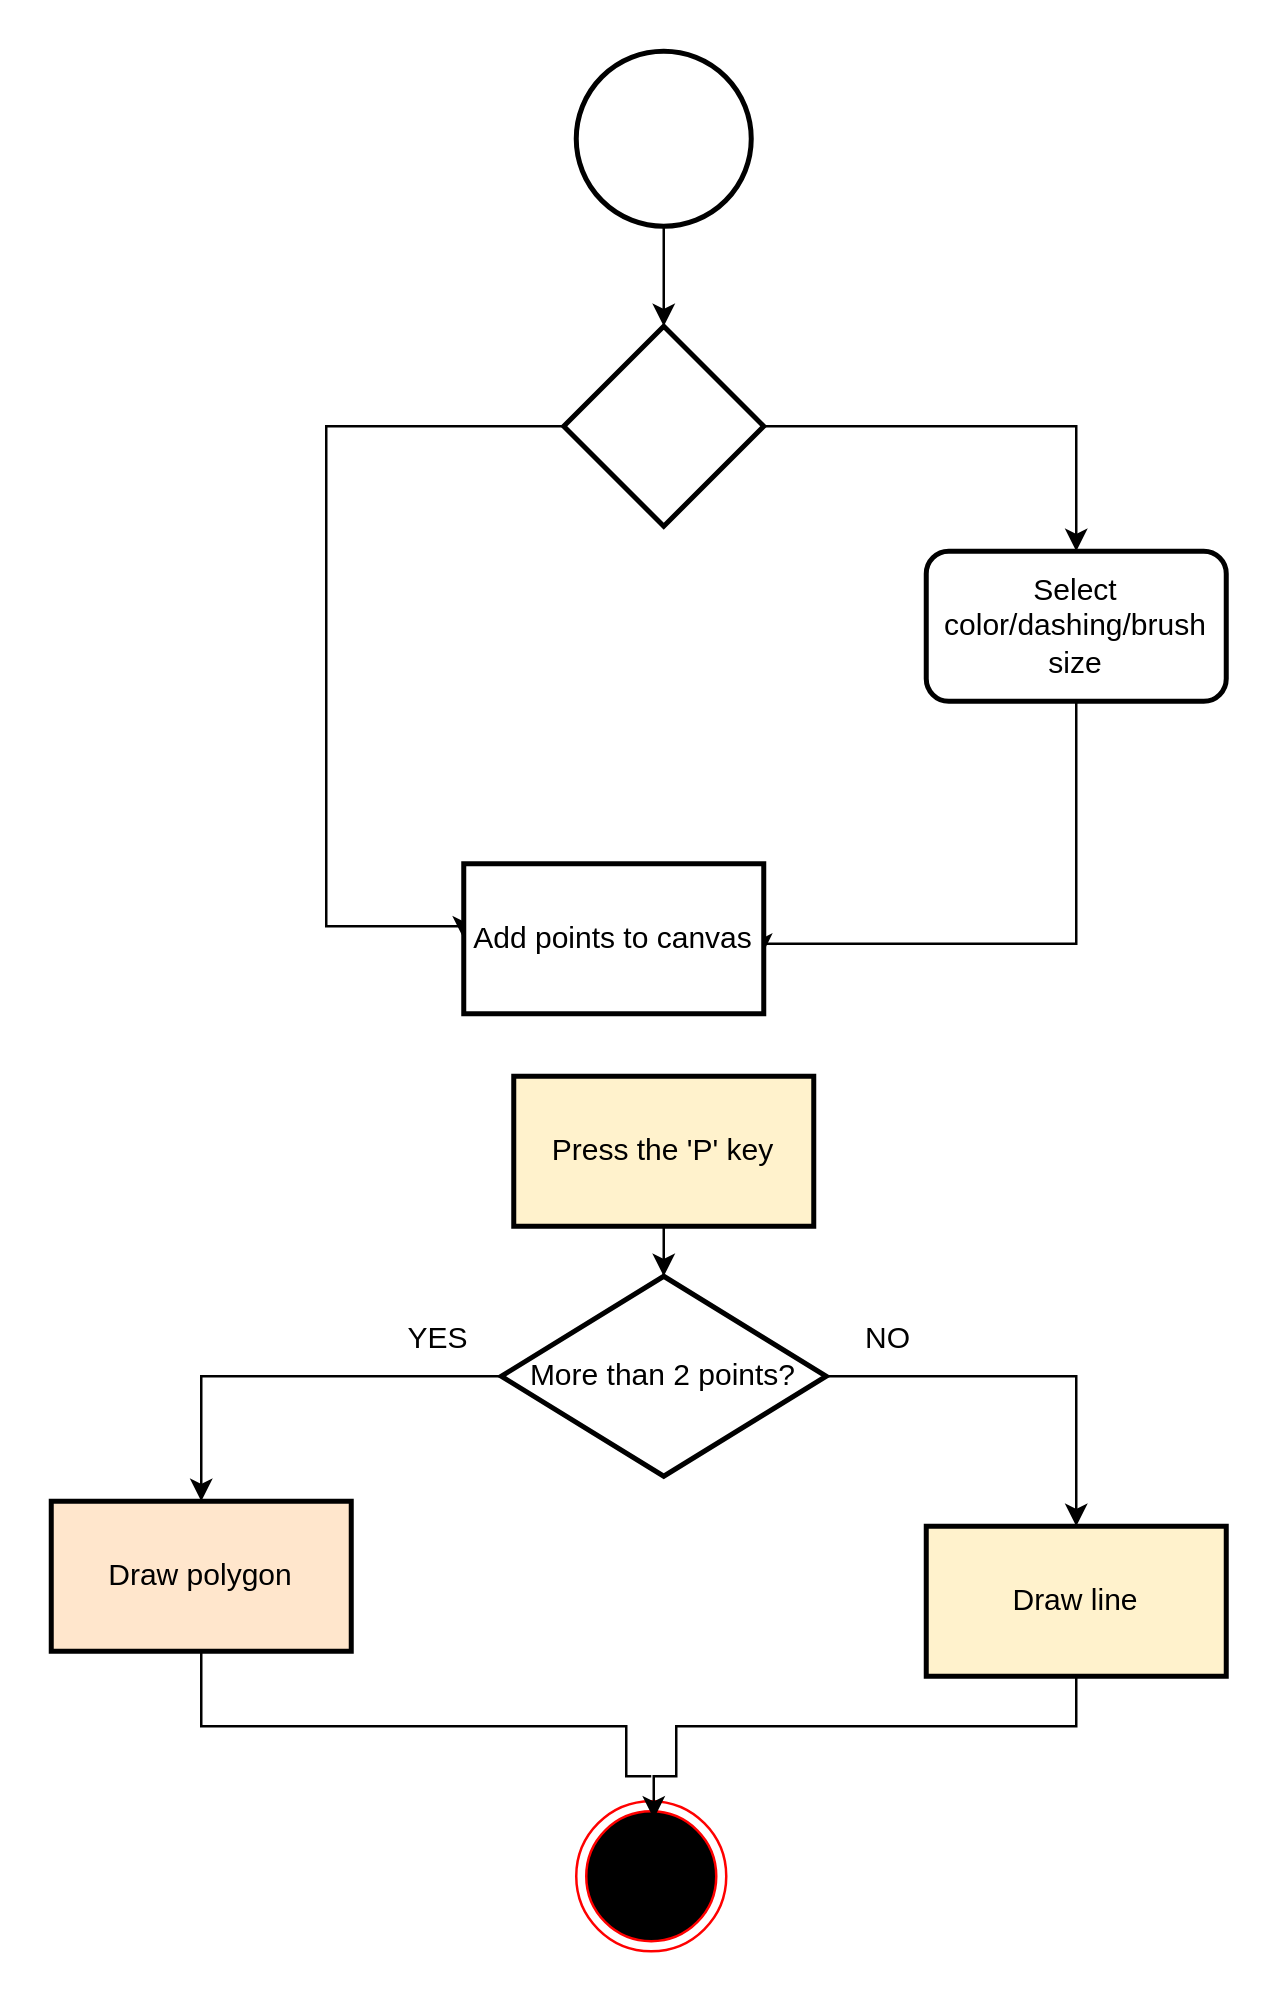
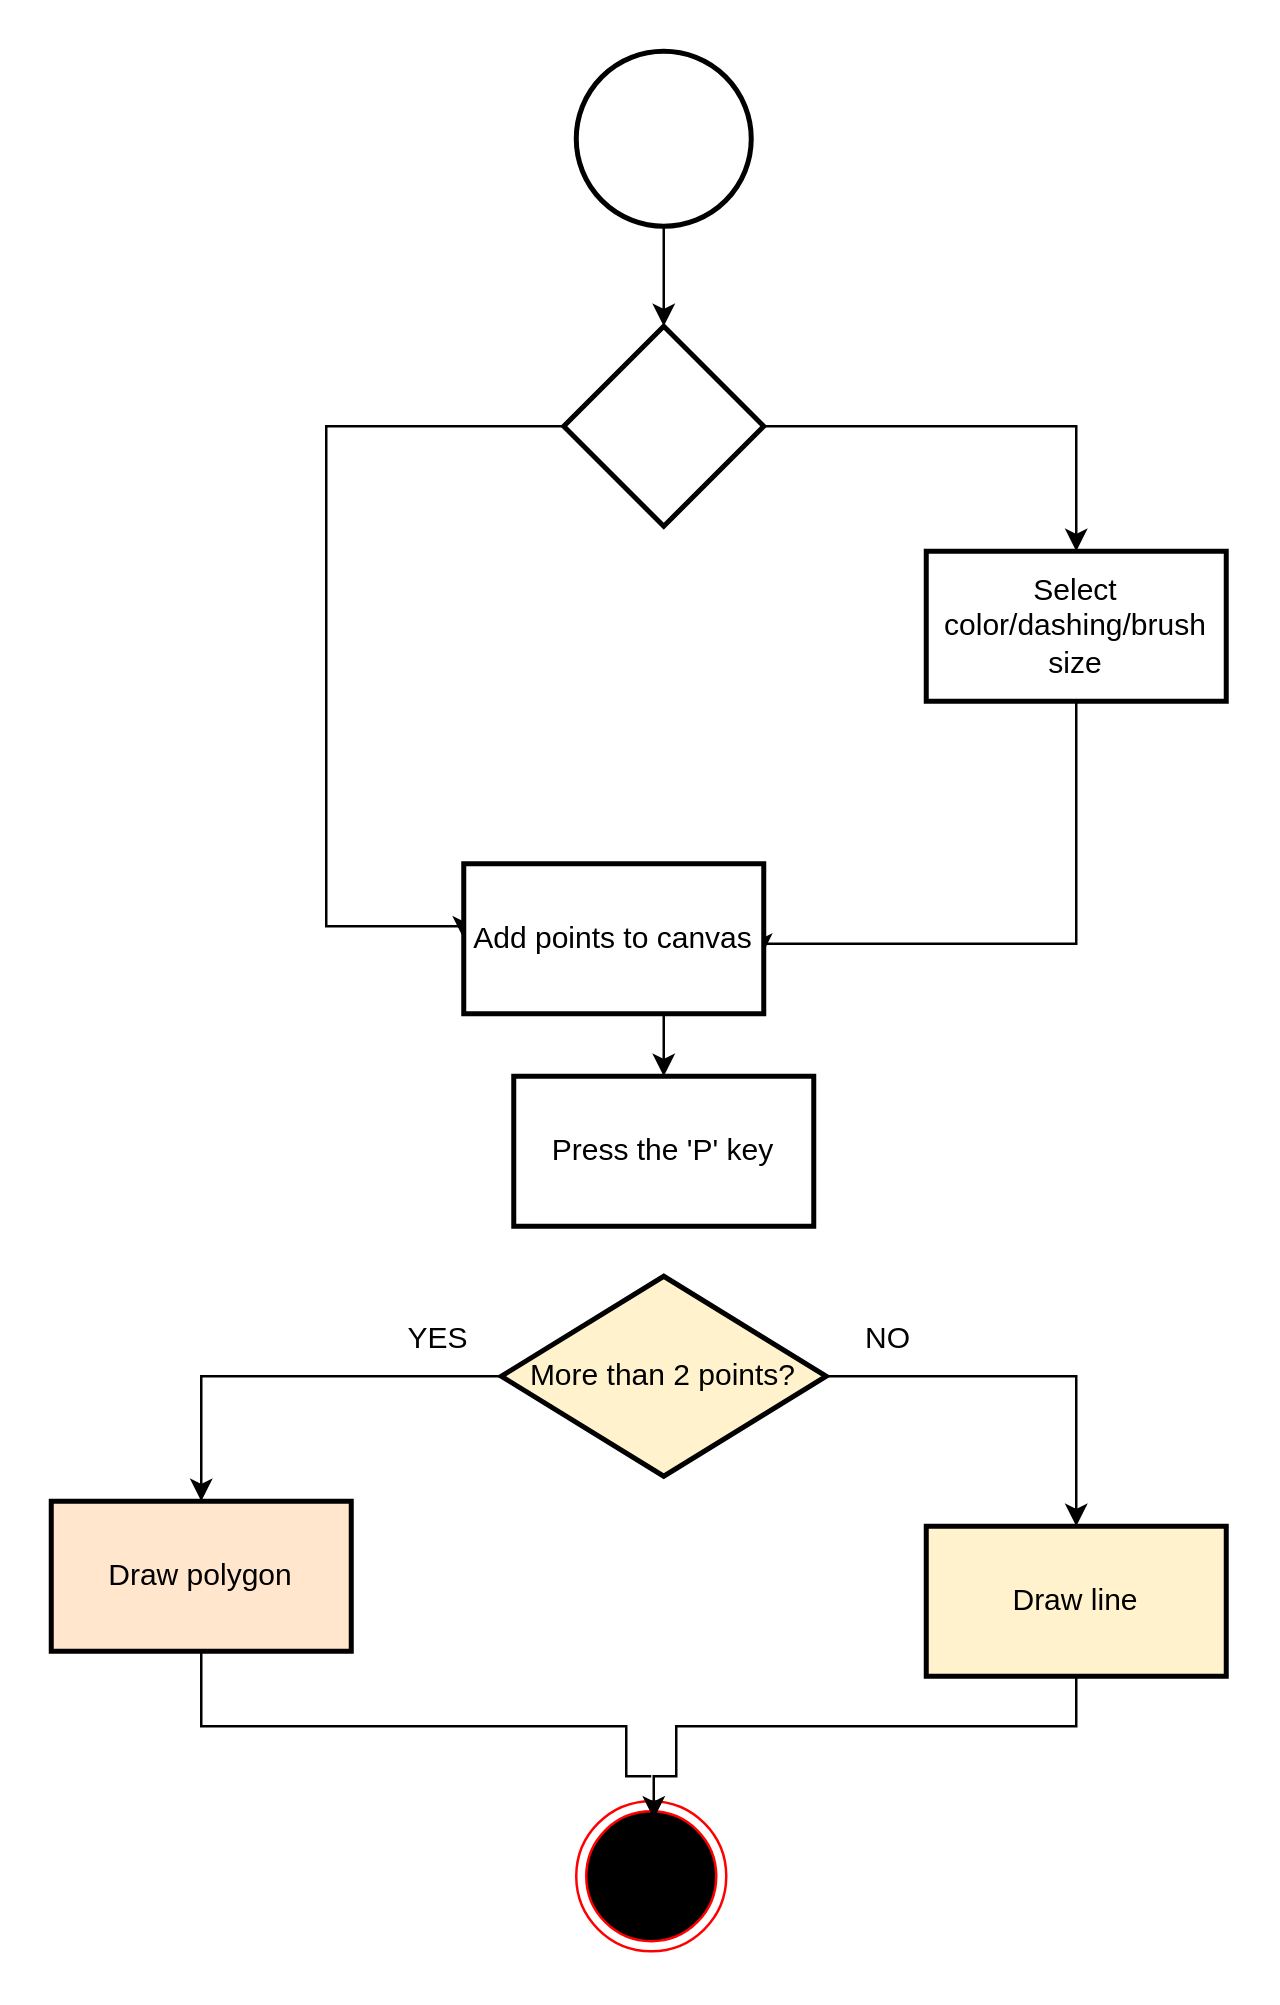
node "Select color/dashing/brush size": shape rounded rectangle -> rectangle
edge "Add points to canvas" -> "Press the 'P' key": added
node "Press the 'P' key": fillcolor #fff2cc -> #ffffff
edge "Press the 'P' key" -> "More than 2 points?": removed
node "More than 2 points?": fillcolor #ffffff -> #fff2cc
